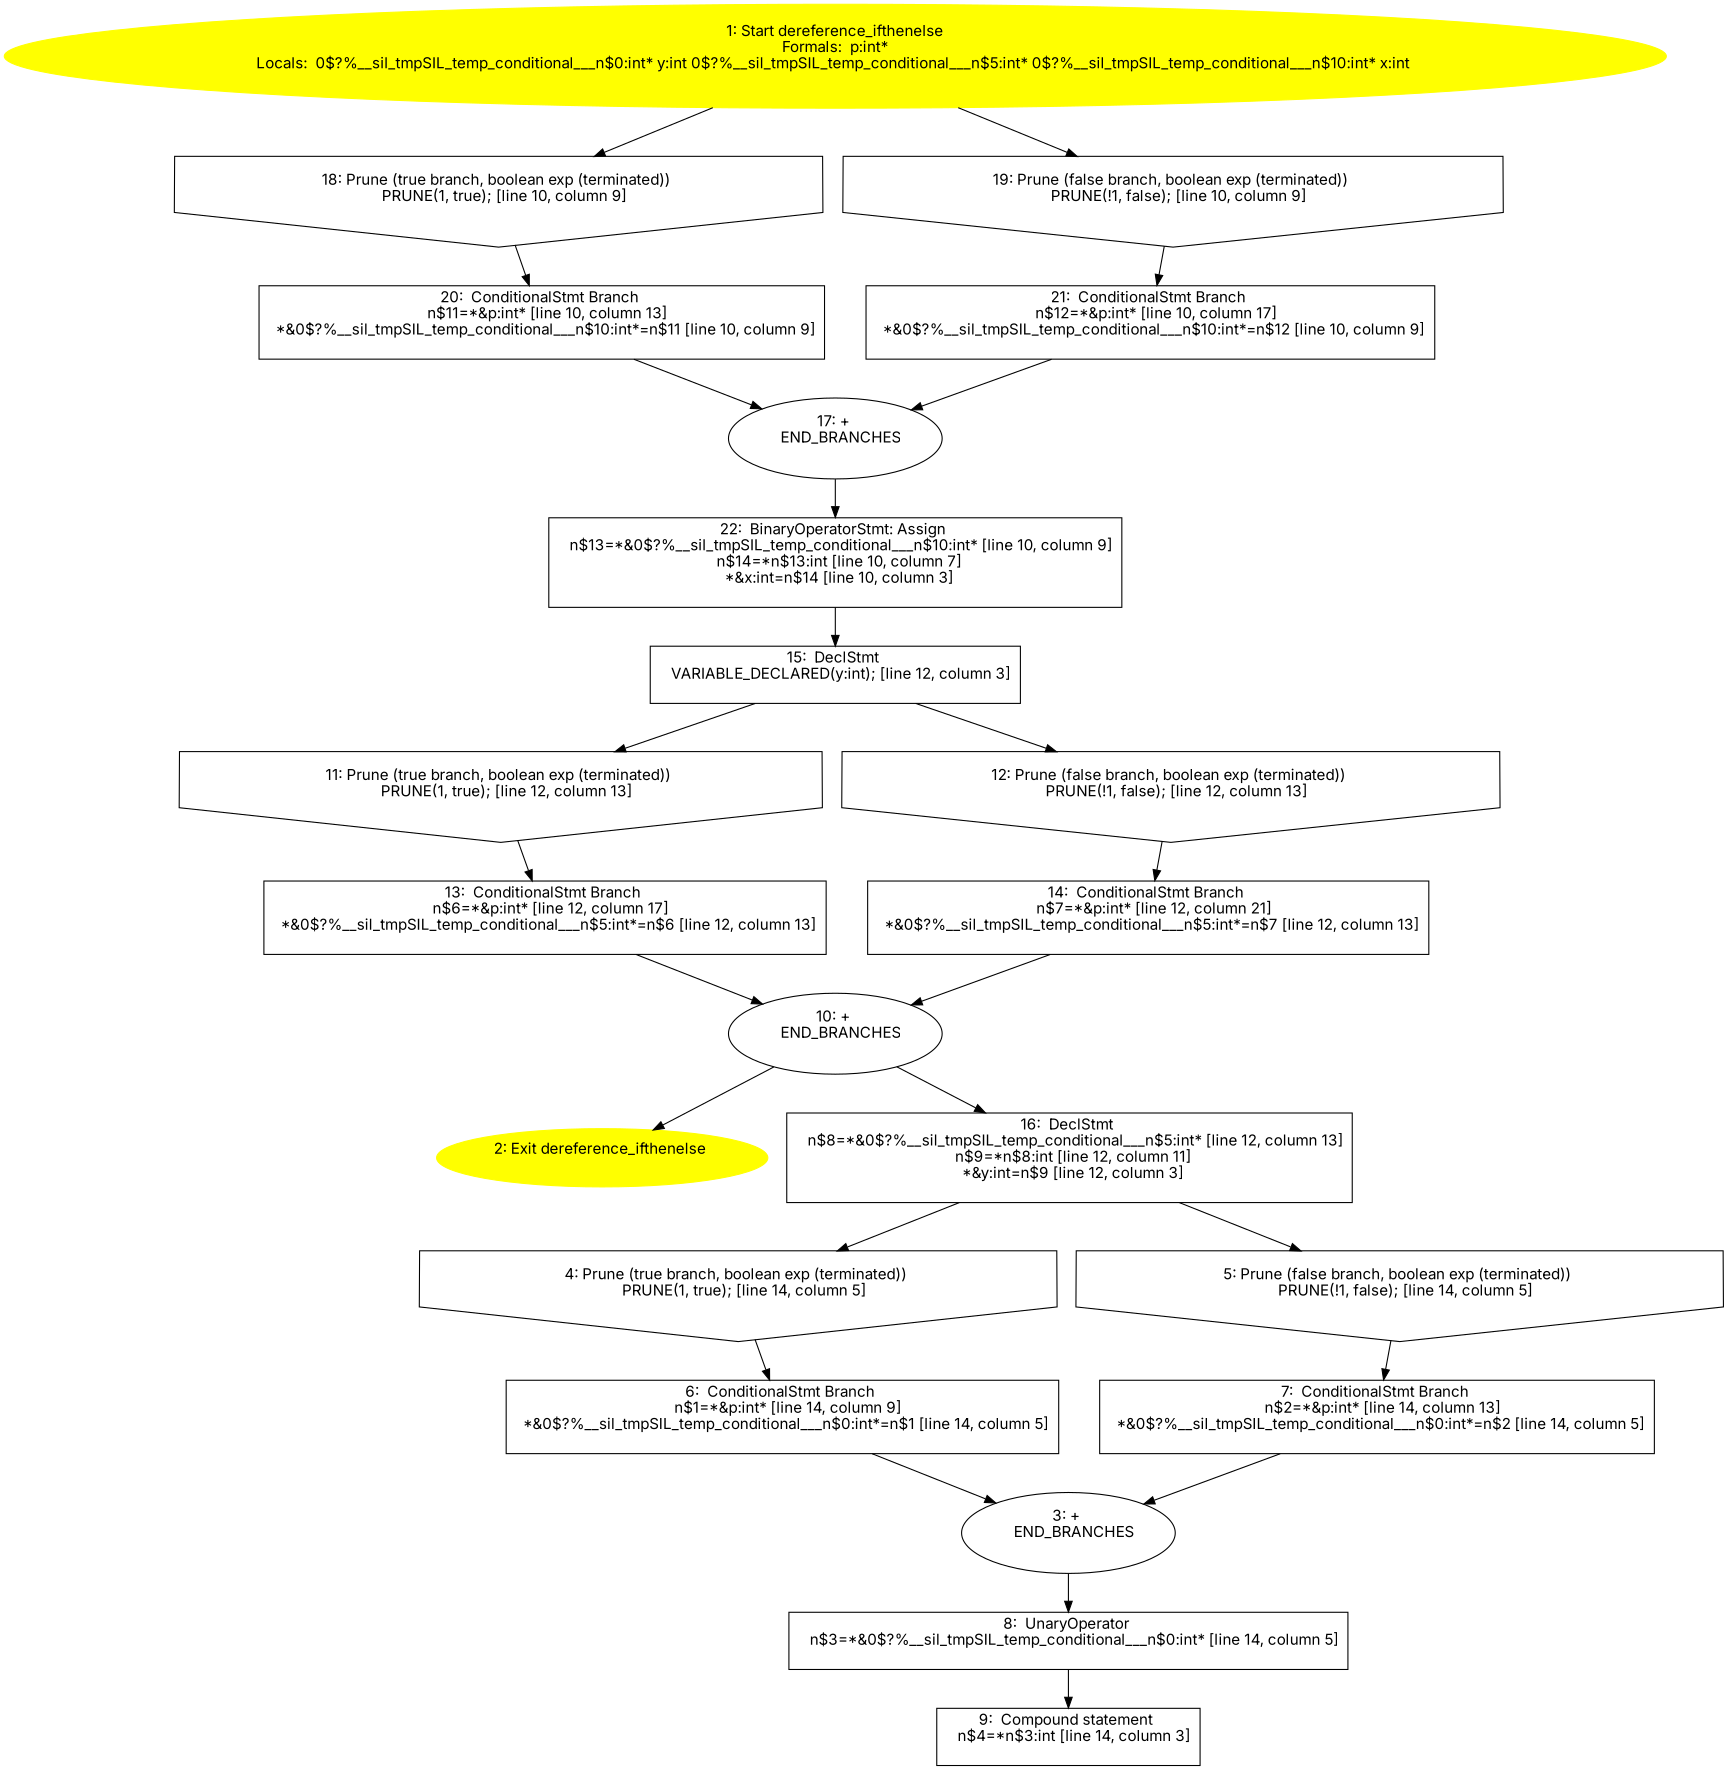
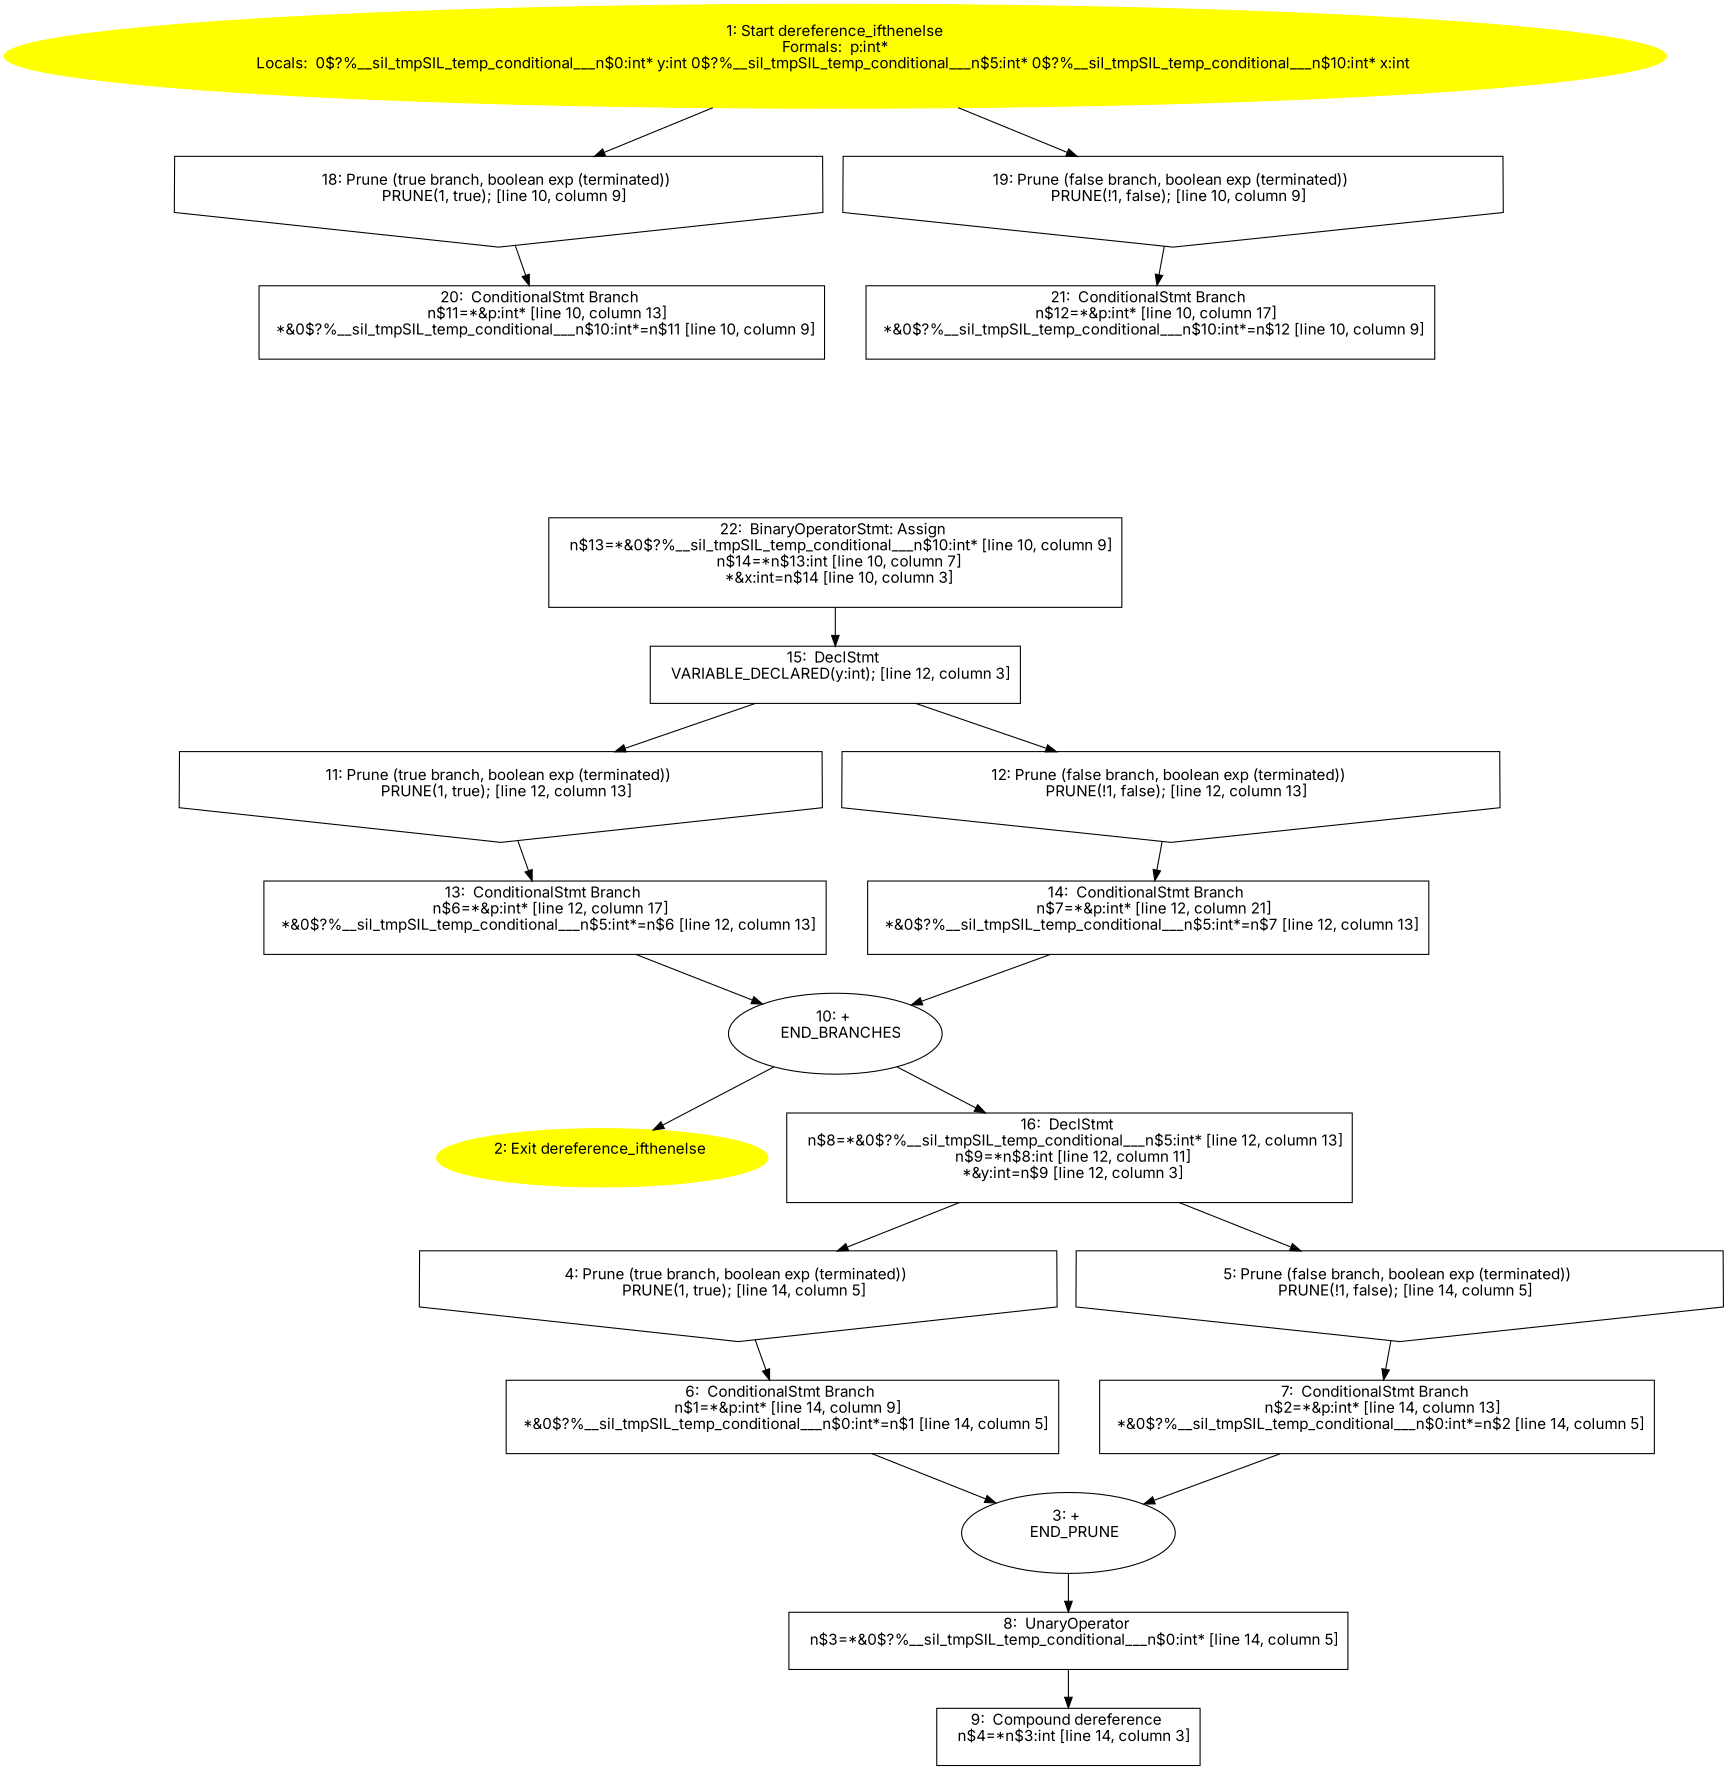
node "17: + END_BRANCHES": removed
node "3: + END_BRANCHES": label "3: + END_BRANCHES" -> "3: + END_PRUNE"
node "9:  Compound statement n$4=*n$3:int [line 14, column 3]": label "9:  Compound statement n$4=*n$3:int [line 14, column 3]" -> "9:  Compound dereference n$4=*n$3:int [line 14, column 3]"
